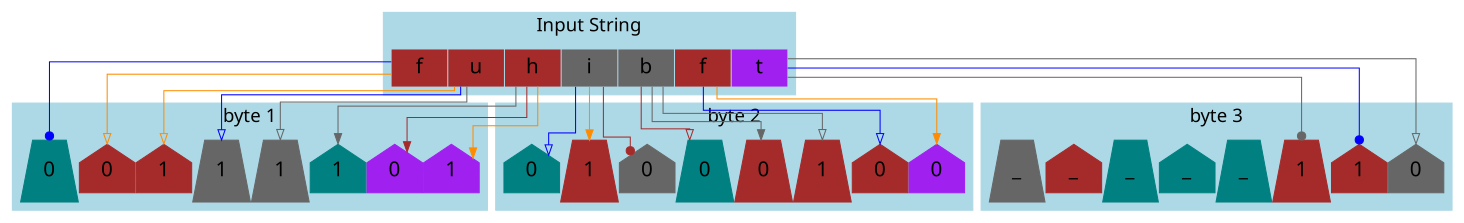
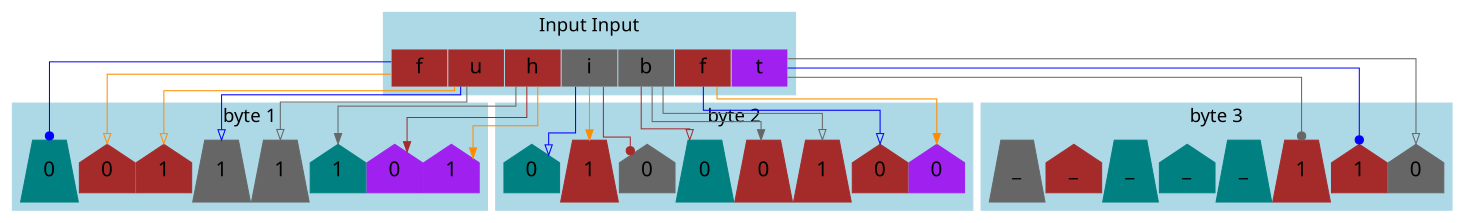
cluster "Input String": label "Input String" -> "Input Input"
